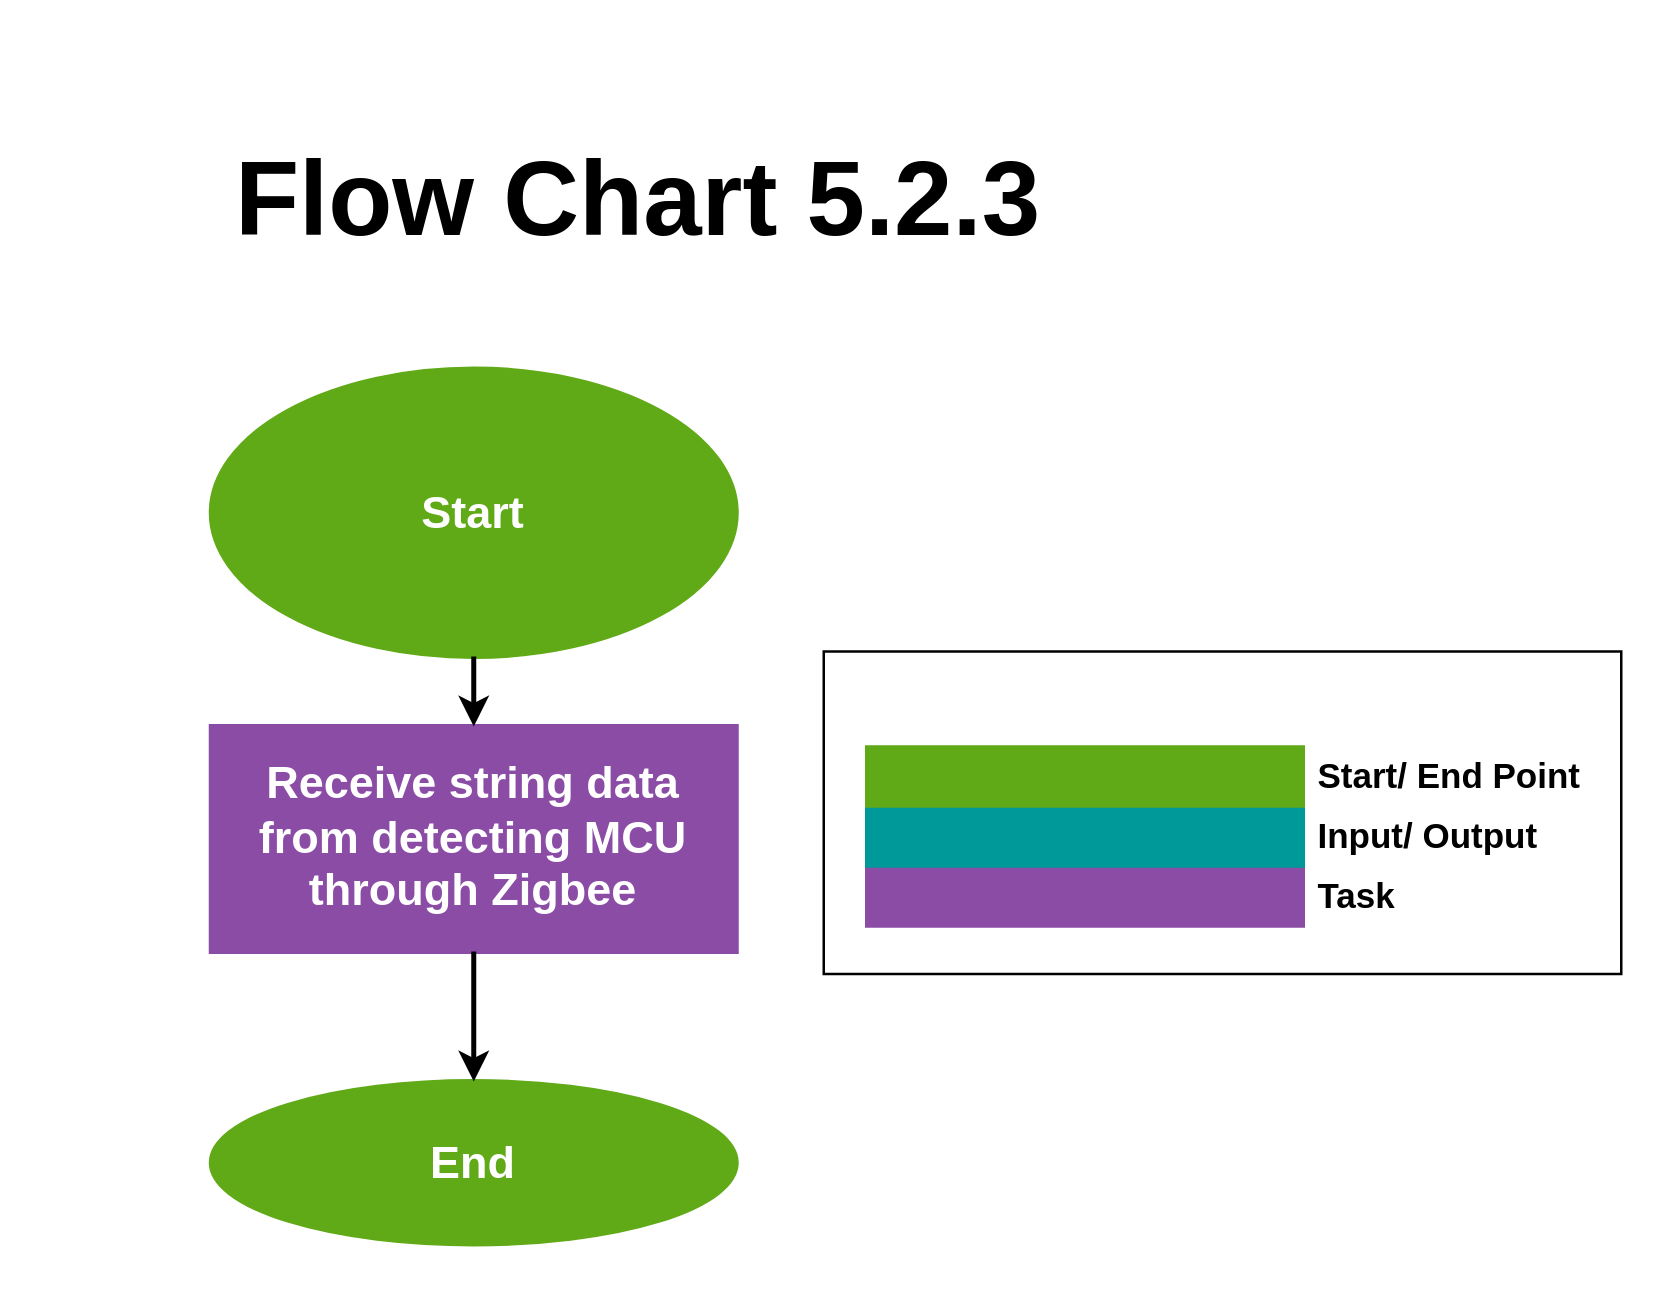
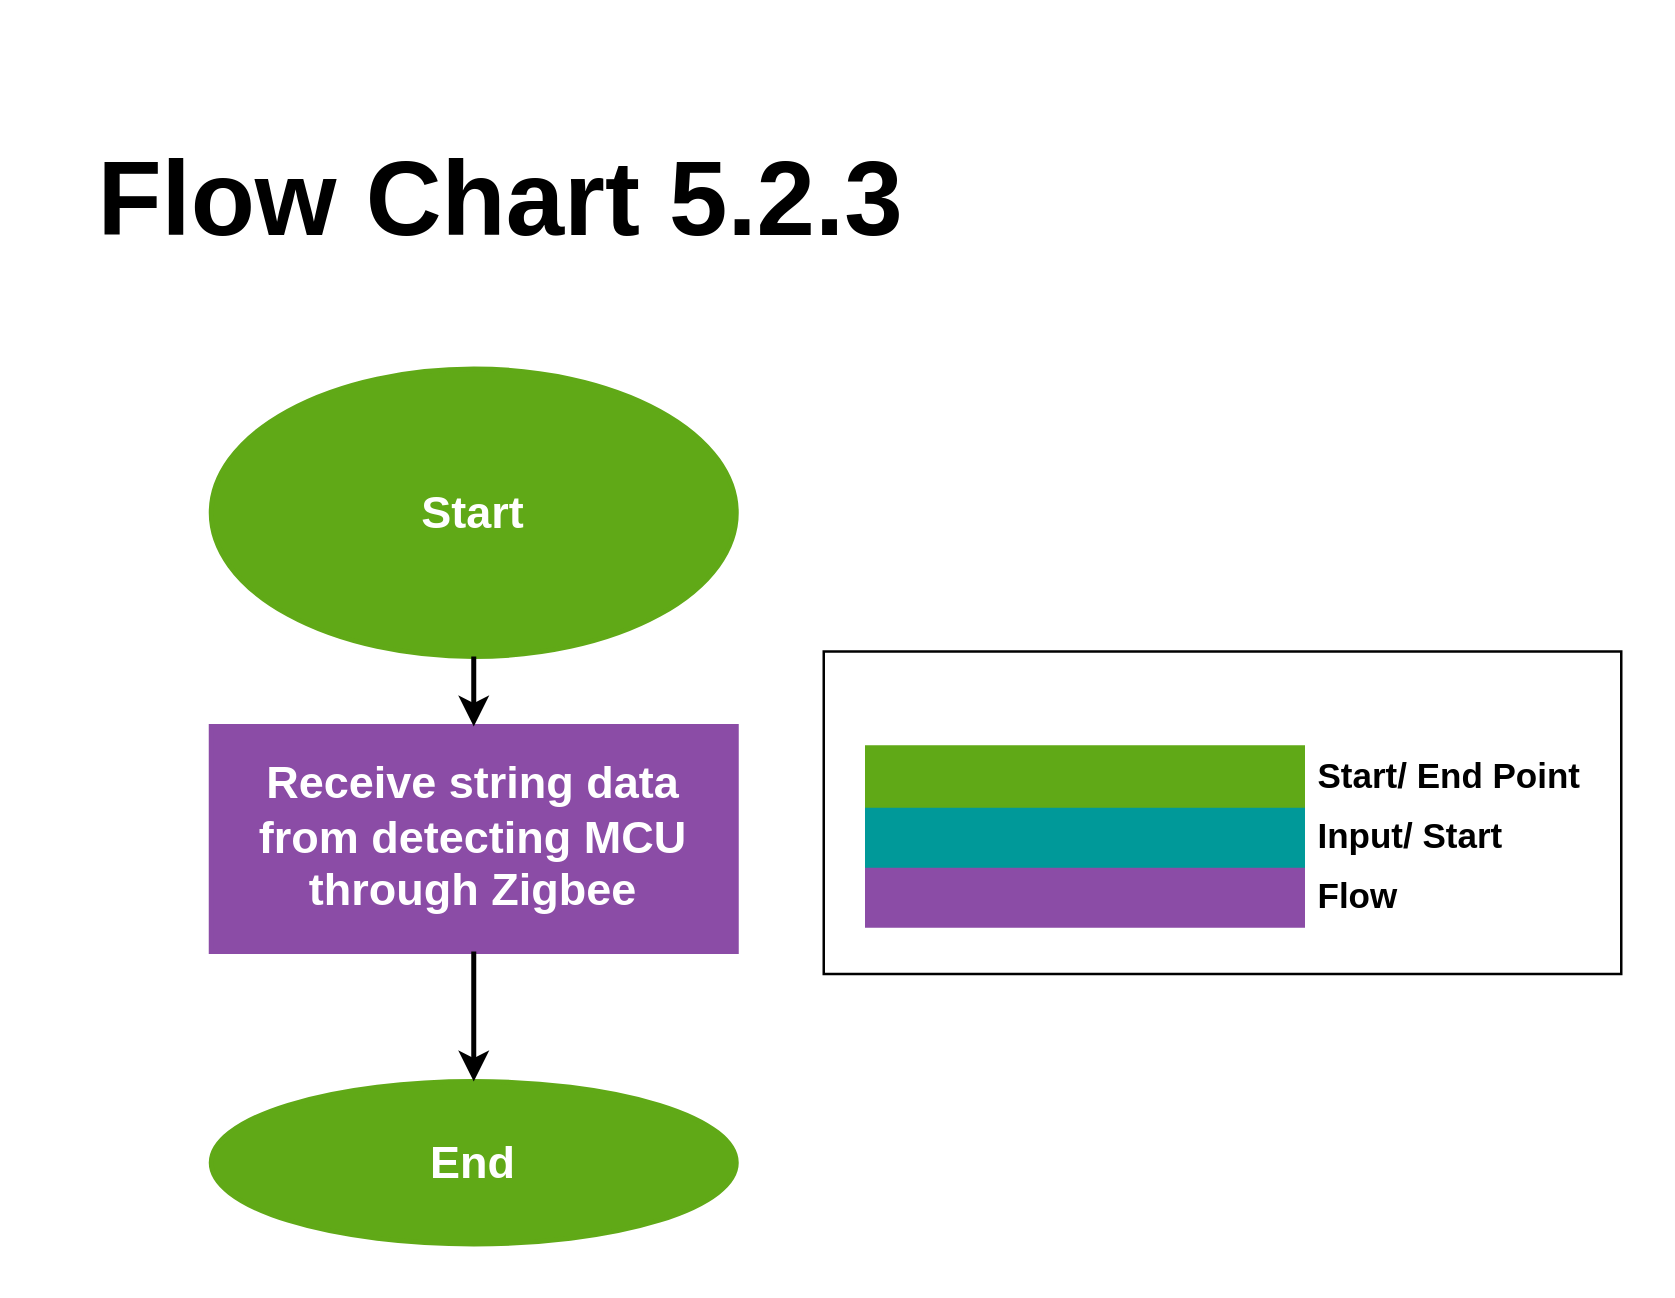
node "Flow Chart 5.2.3": moved (639, 201) -> (501, 201)
node "Input/ Output": label "Input/ Output" -> "Input/ Start"
node "Task": label "Task" -> "Flow"
